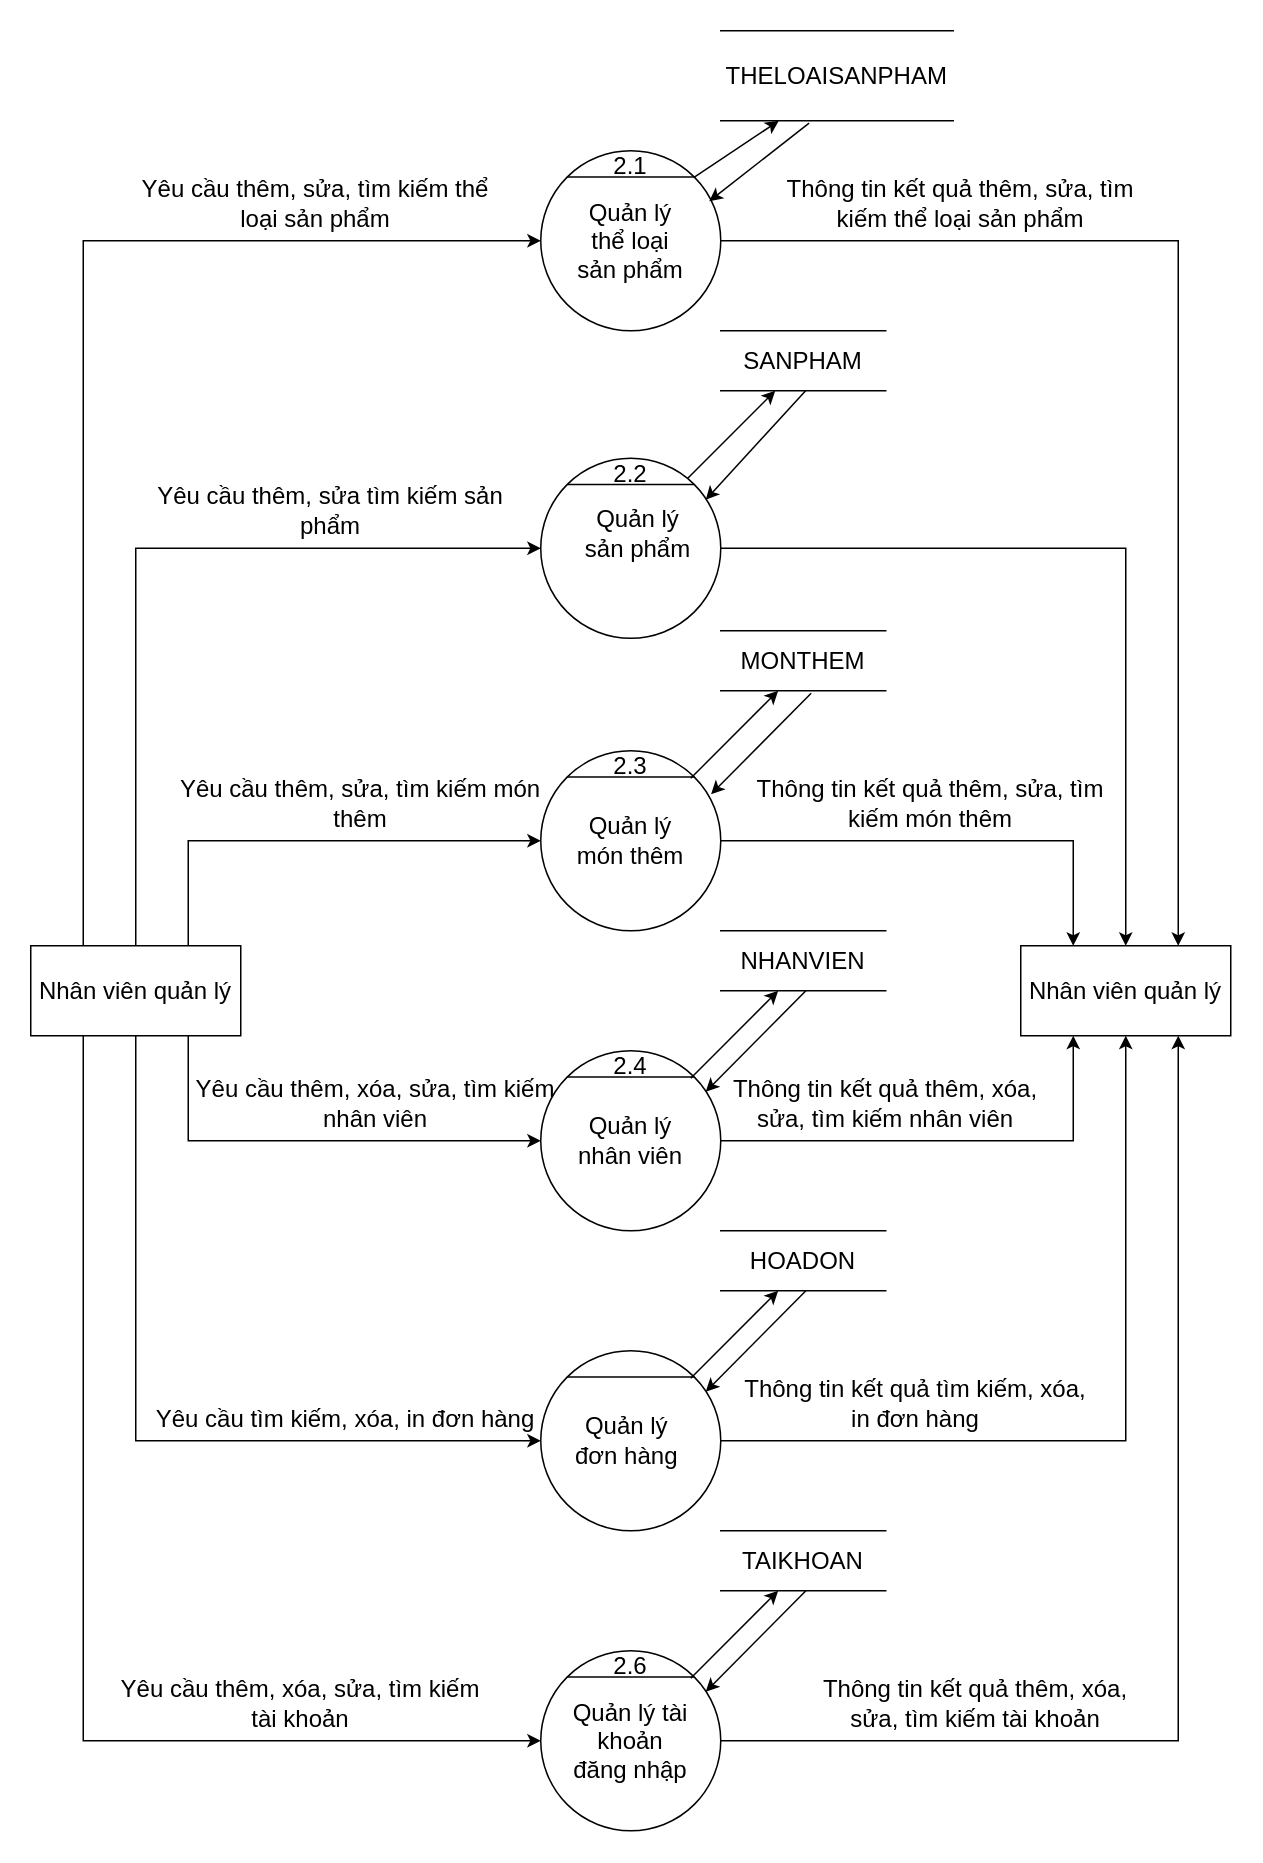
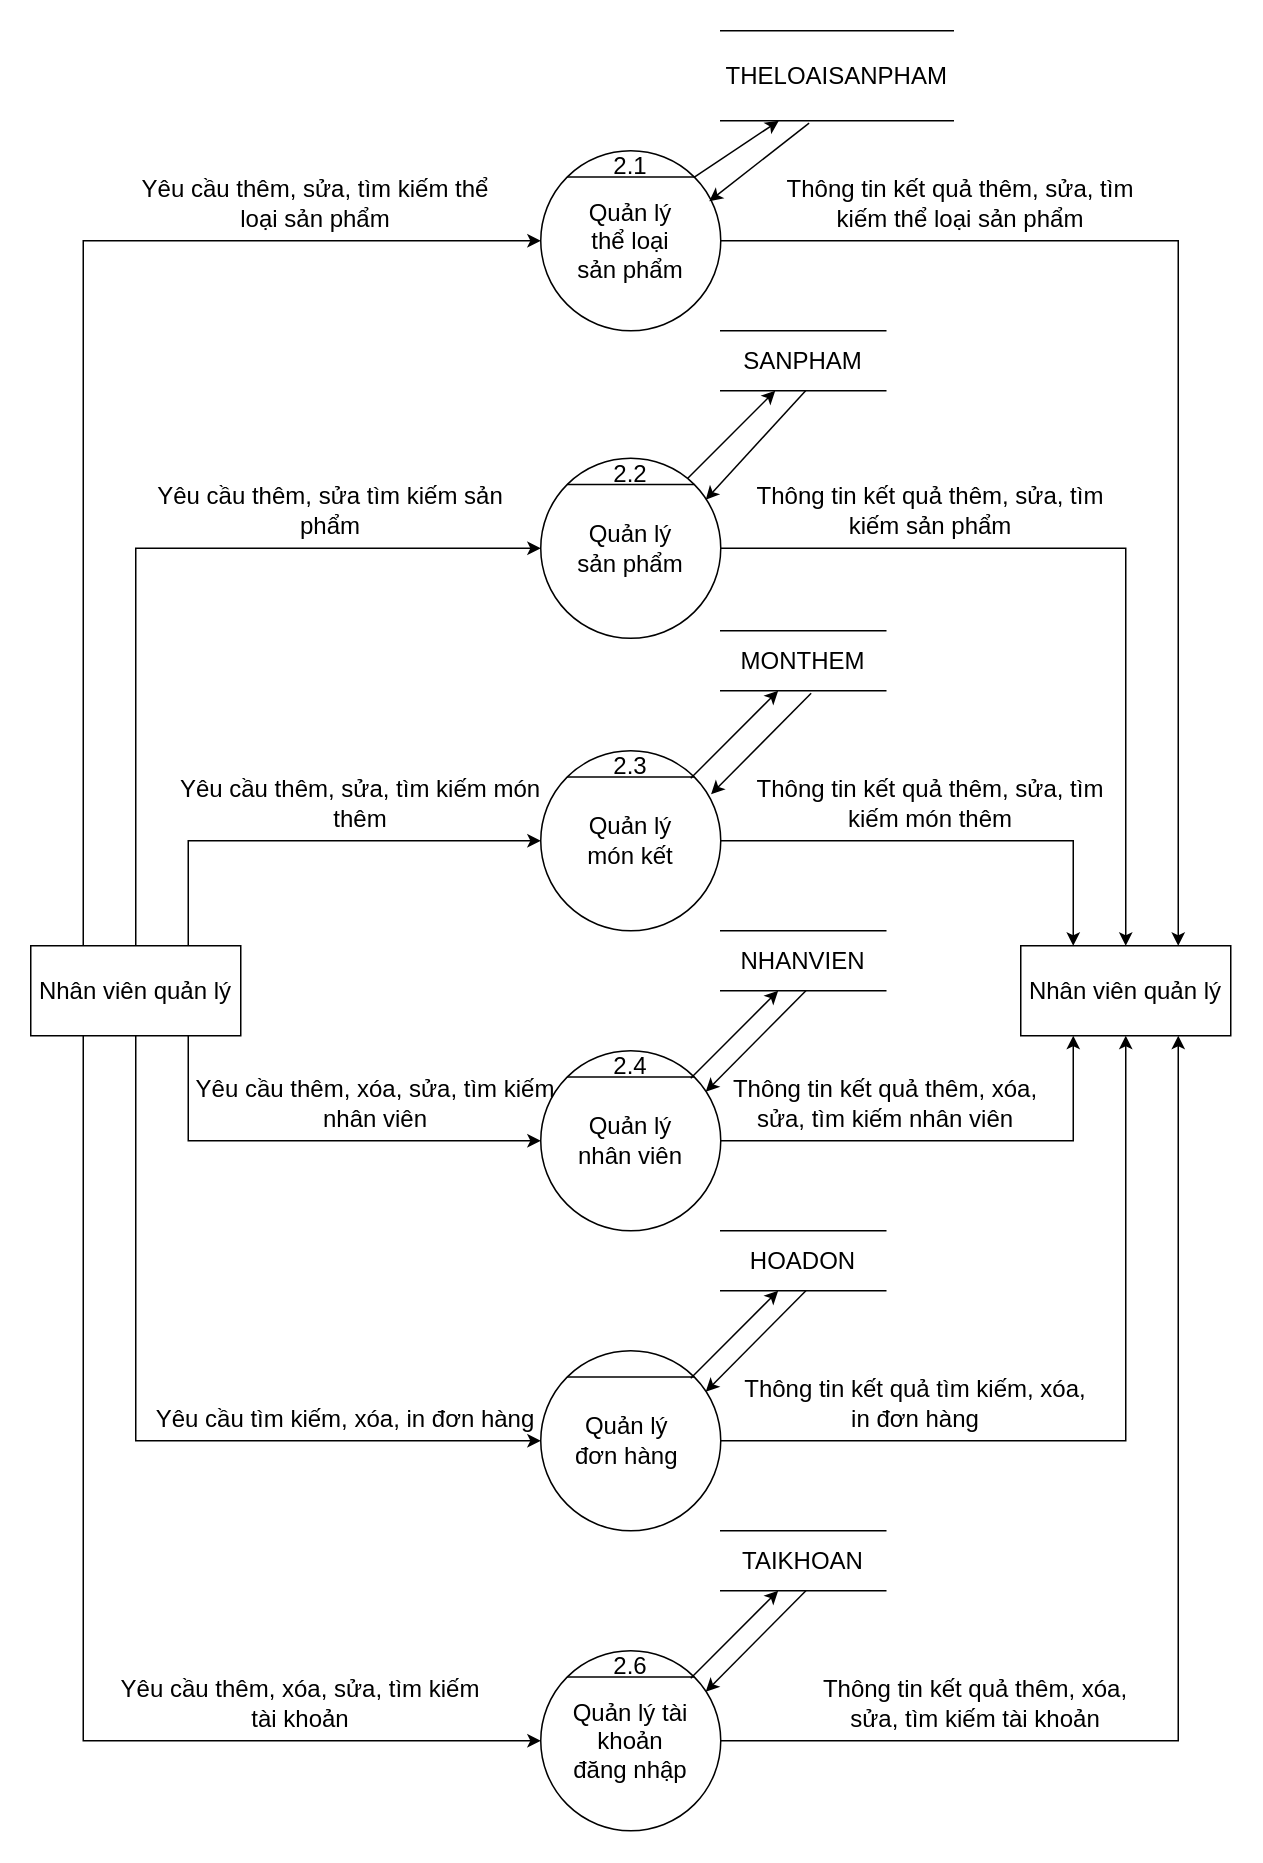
node "Thông tin kết quả thêm, sửa, tìm kiếm sản phẩm": added
node "Quản lý sản phẩm": moved (638, 533) -> (631, 548)
node "Quản lý món thêm": label "Quản lý món thêm" -> "Quản lý món kết"
